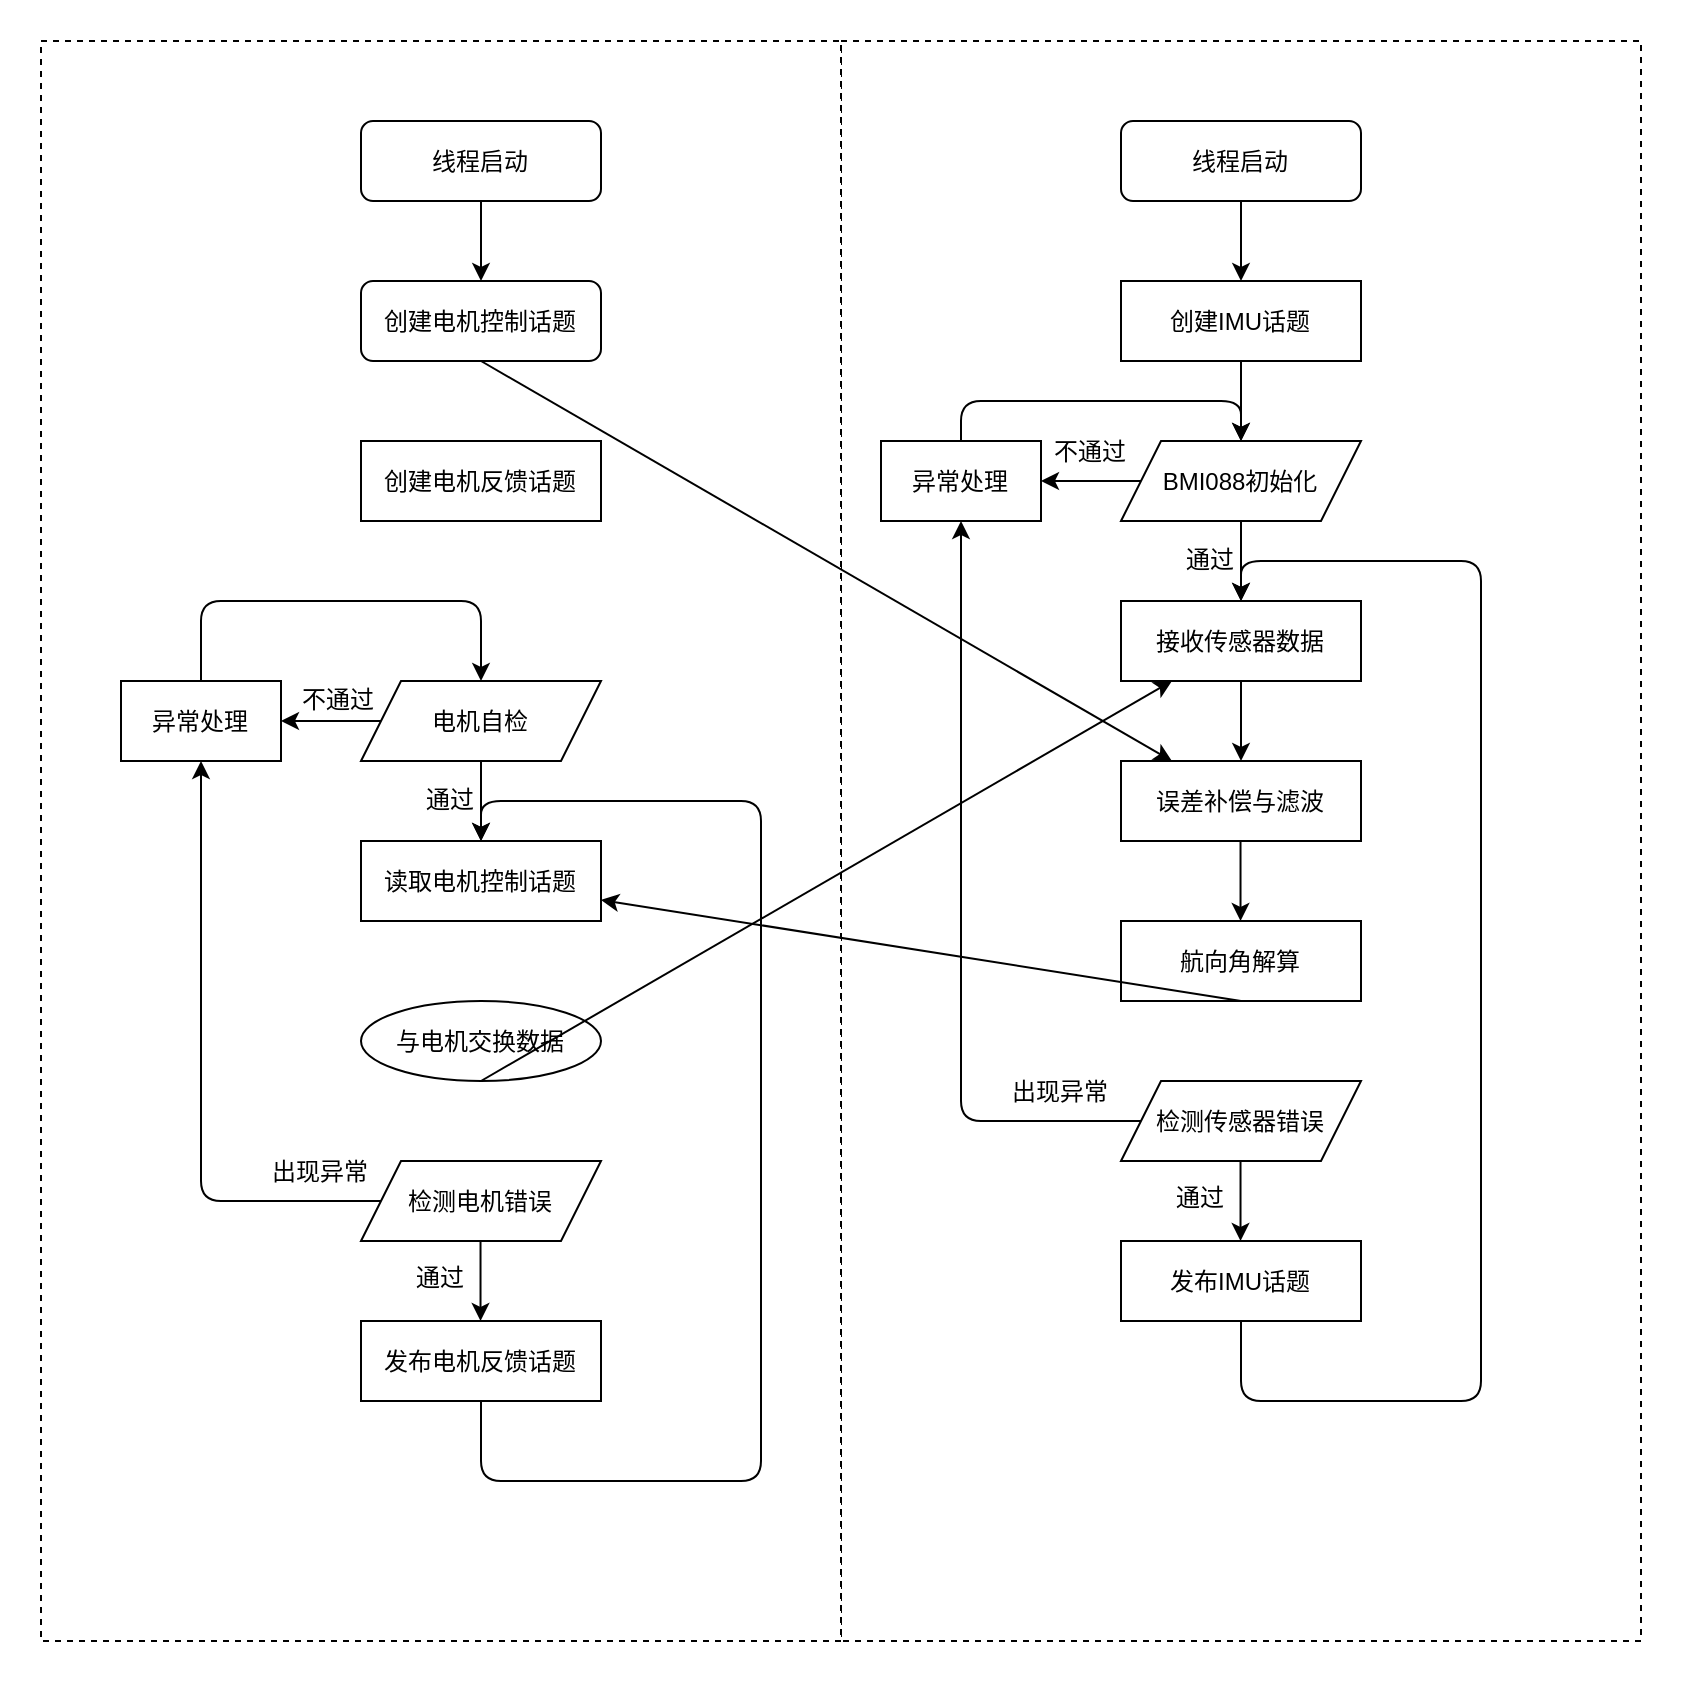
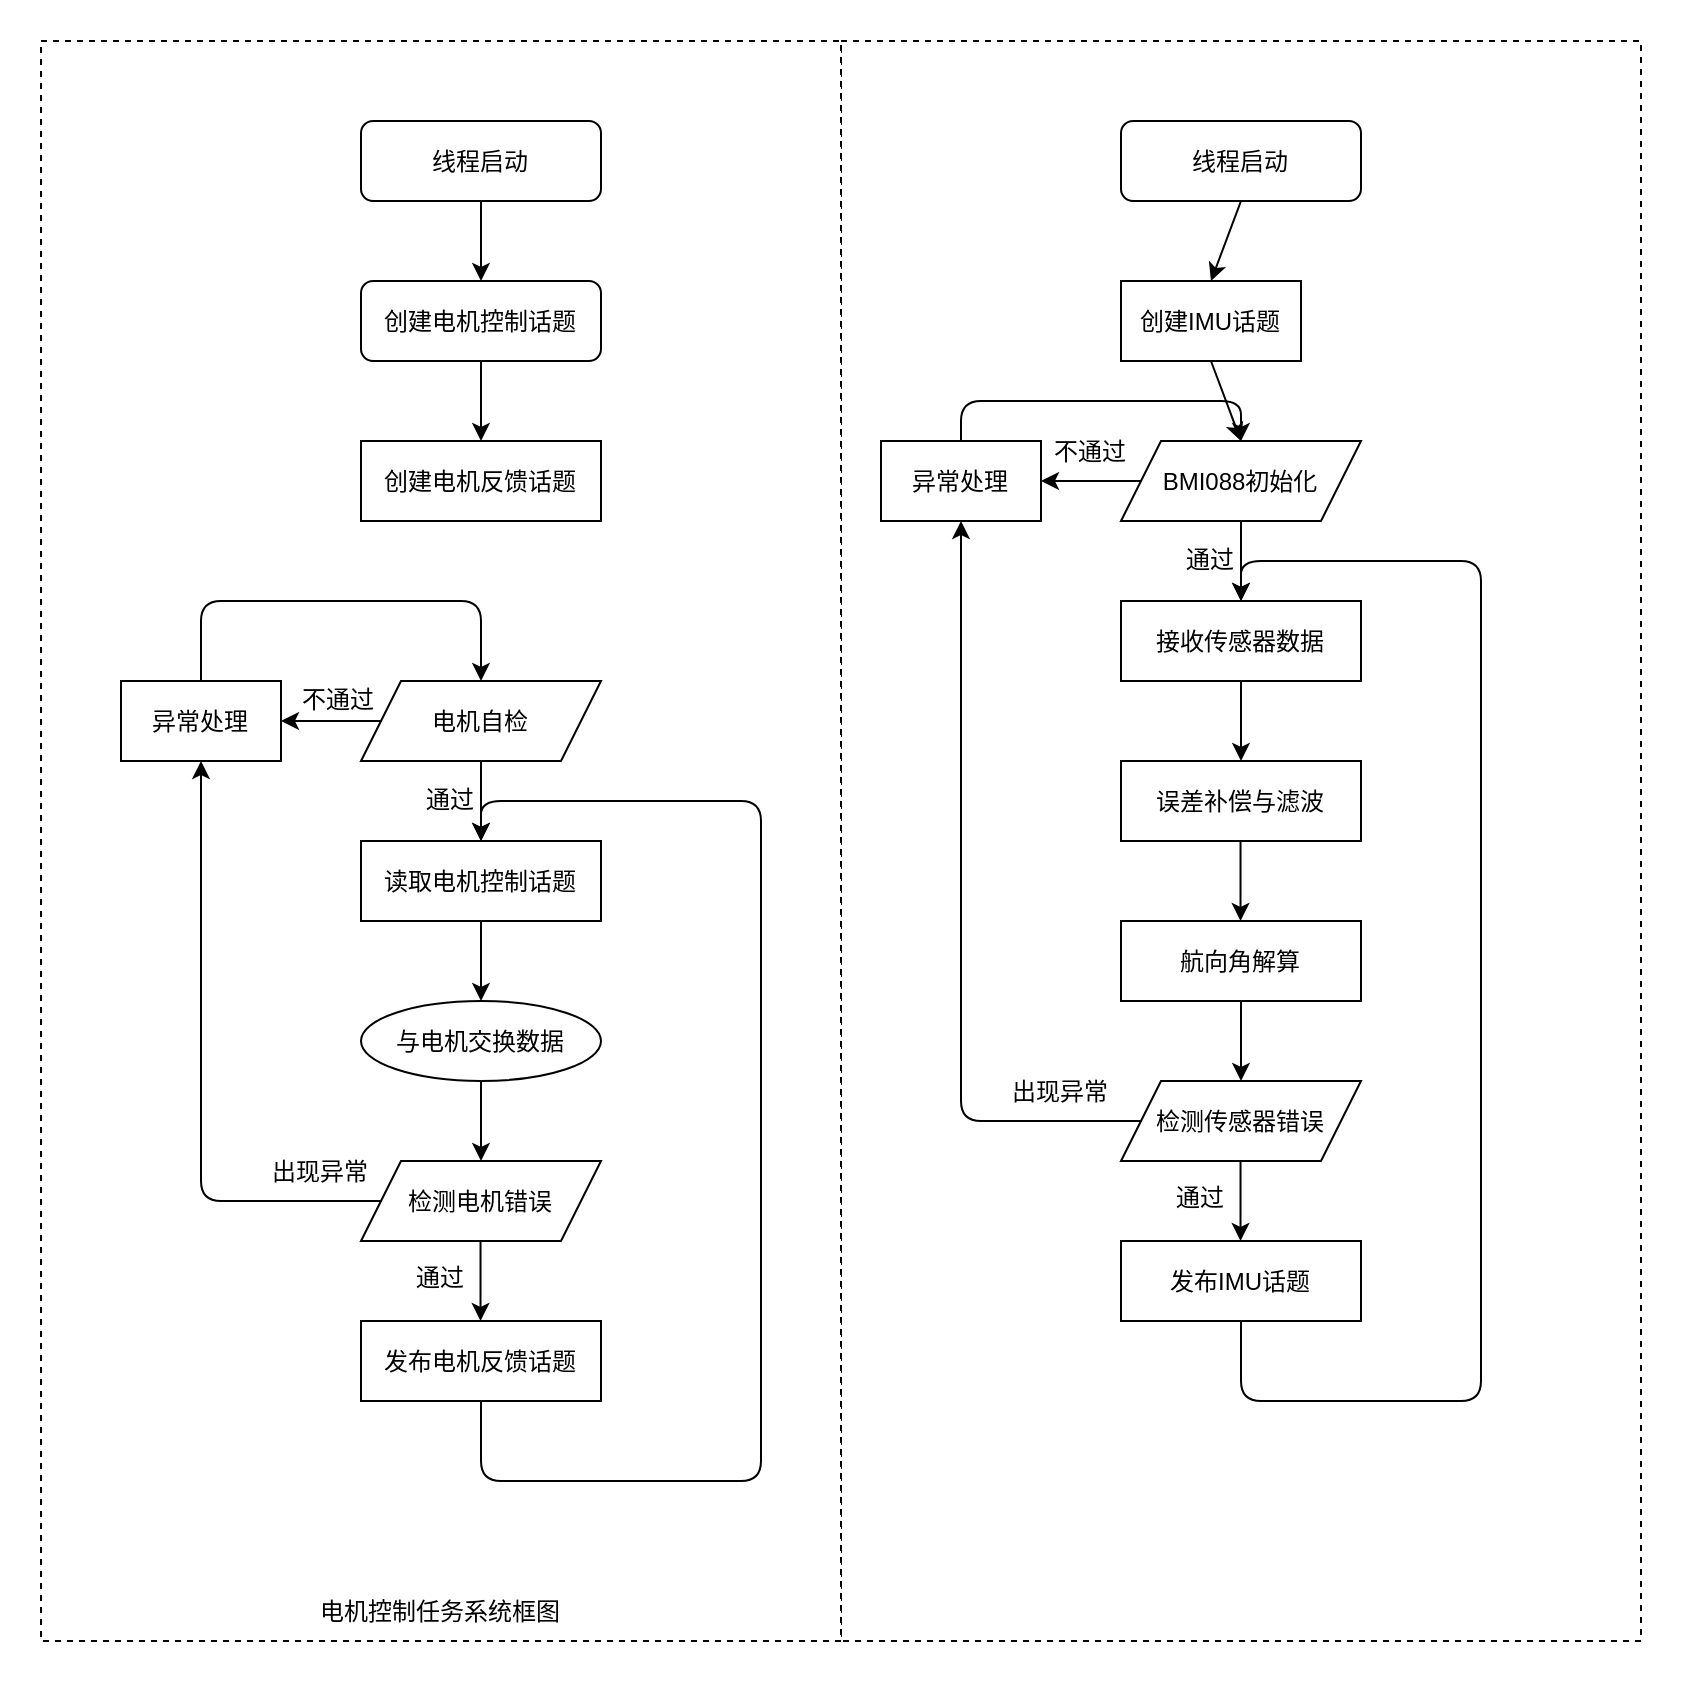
node "创建IMU话题": size 240x80 -> 180x80
edge "创建电机控制话题" -> "误差补偿与滤波": now "创建电机控制话题" -> "创建电机反馈话题"
edge "读取电机控制话题" -> "与电机交换数据": added
edge "航向角解算" -> "读取电机控制话题": now "航向角解算" -> "检测传感器错误"
edge "与电机交换数据" -> "接收传感器数据": now "与电机交换数据" -> "检测电机错误"
node "电机控制任务系统框图": added
